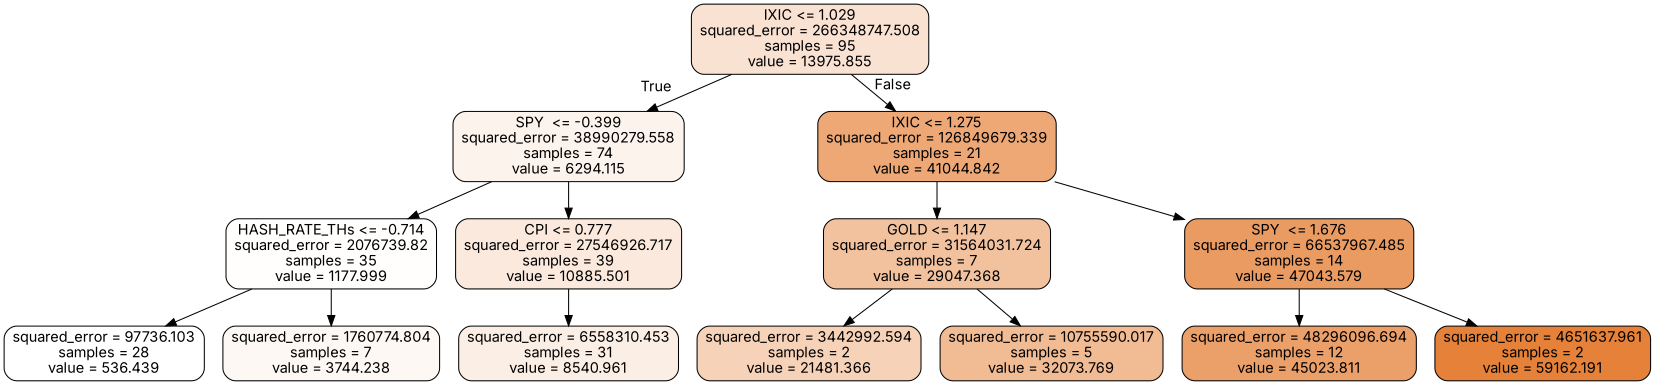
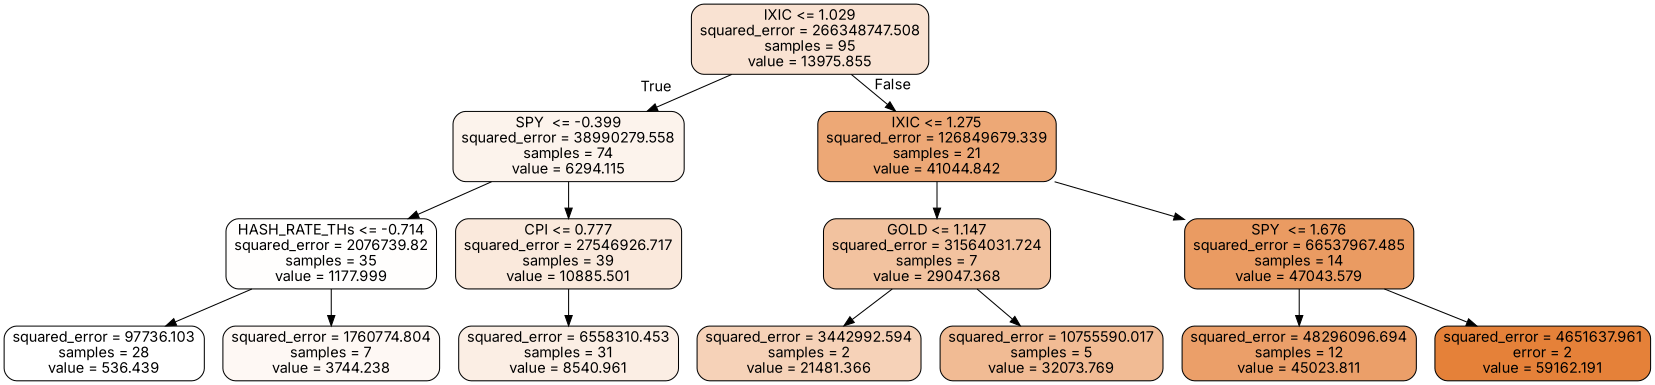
node "squared_error = 4651637.961 samples = 2 value = 59162.191": label "squared_error = 4651637.961 samples = 2 value = 59162.191" -> "squared_error = 4651637.961 error = 2 value = 59162.191"
